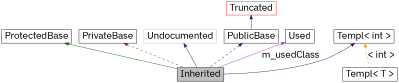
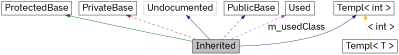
node "Truncated": removed
edge "Inherited" -> "Used": style solid -> dashed
